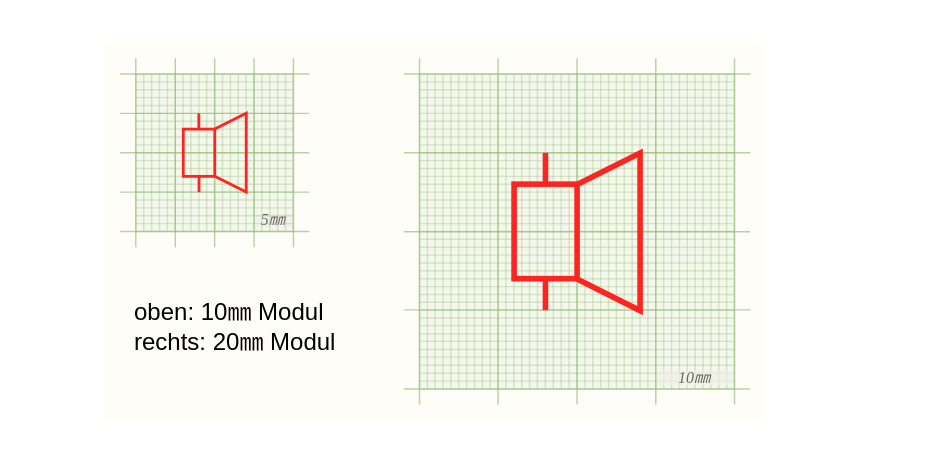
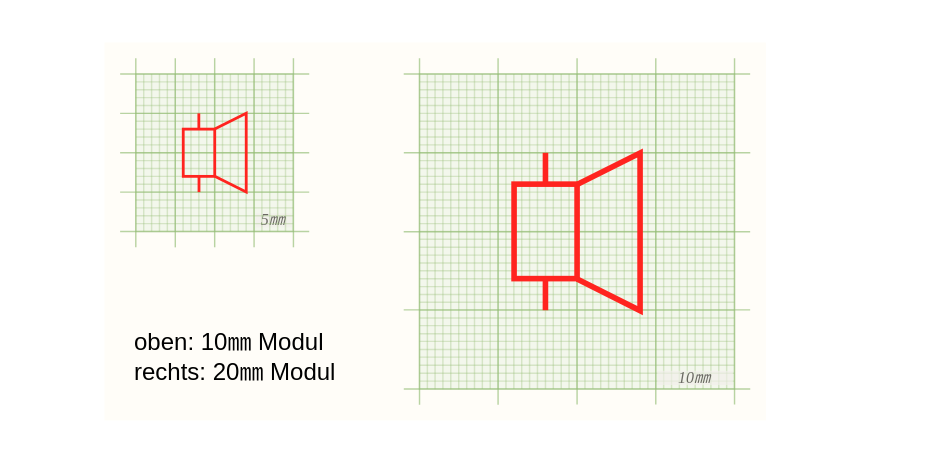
node "oben: 10㎜ Modul rechts: 20㎜ Modul": moved (262, 327) -> (262, 357)
